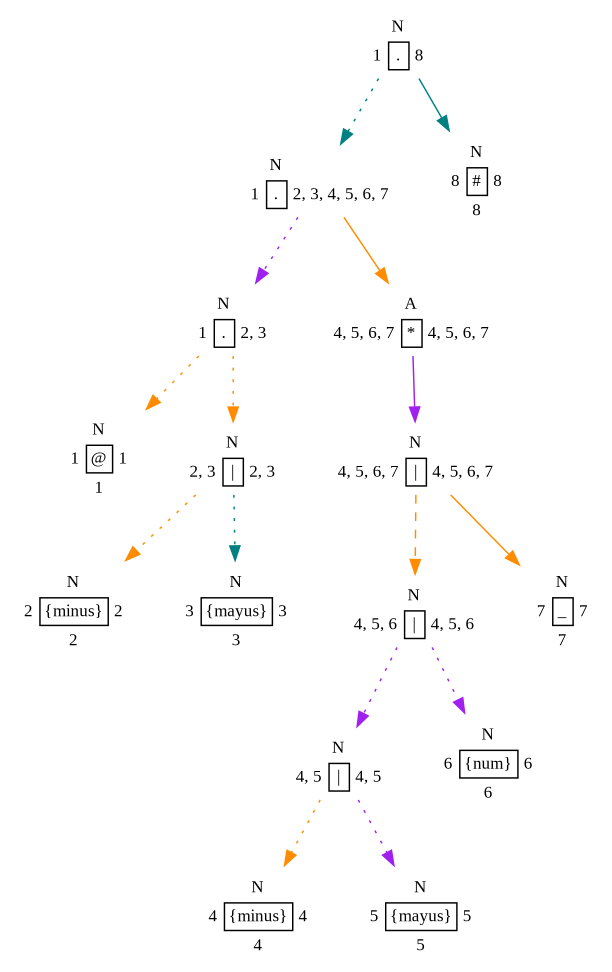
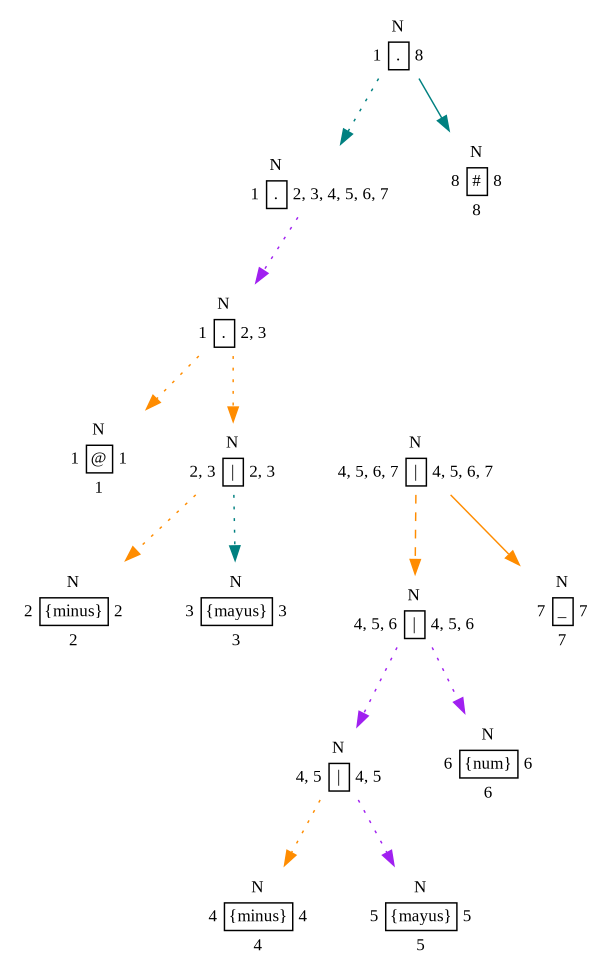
node "A": removed
